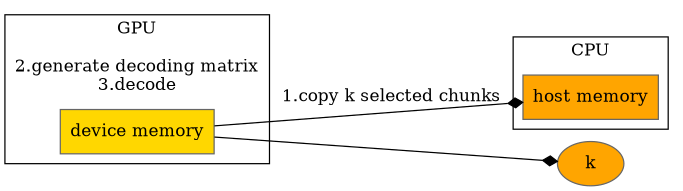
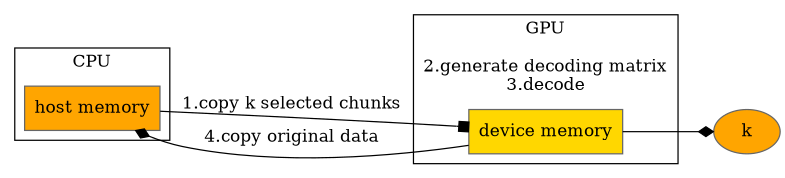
edge "device memory" -> "host memory": label "1.copy k selected chunks" -> "4.copy original data"
edge "host memory" -> "device memory": added, label "1.copy k selected chunks"
